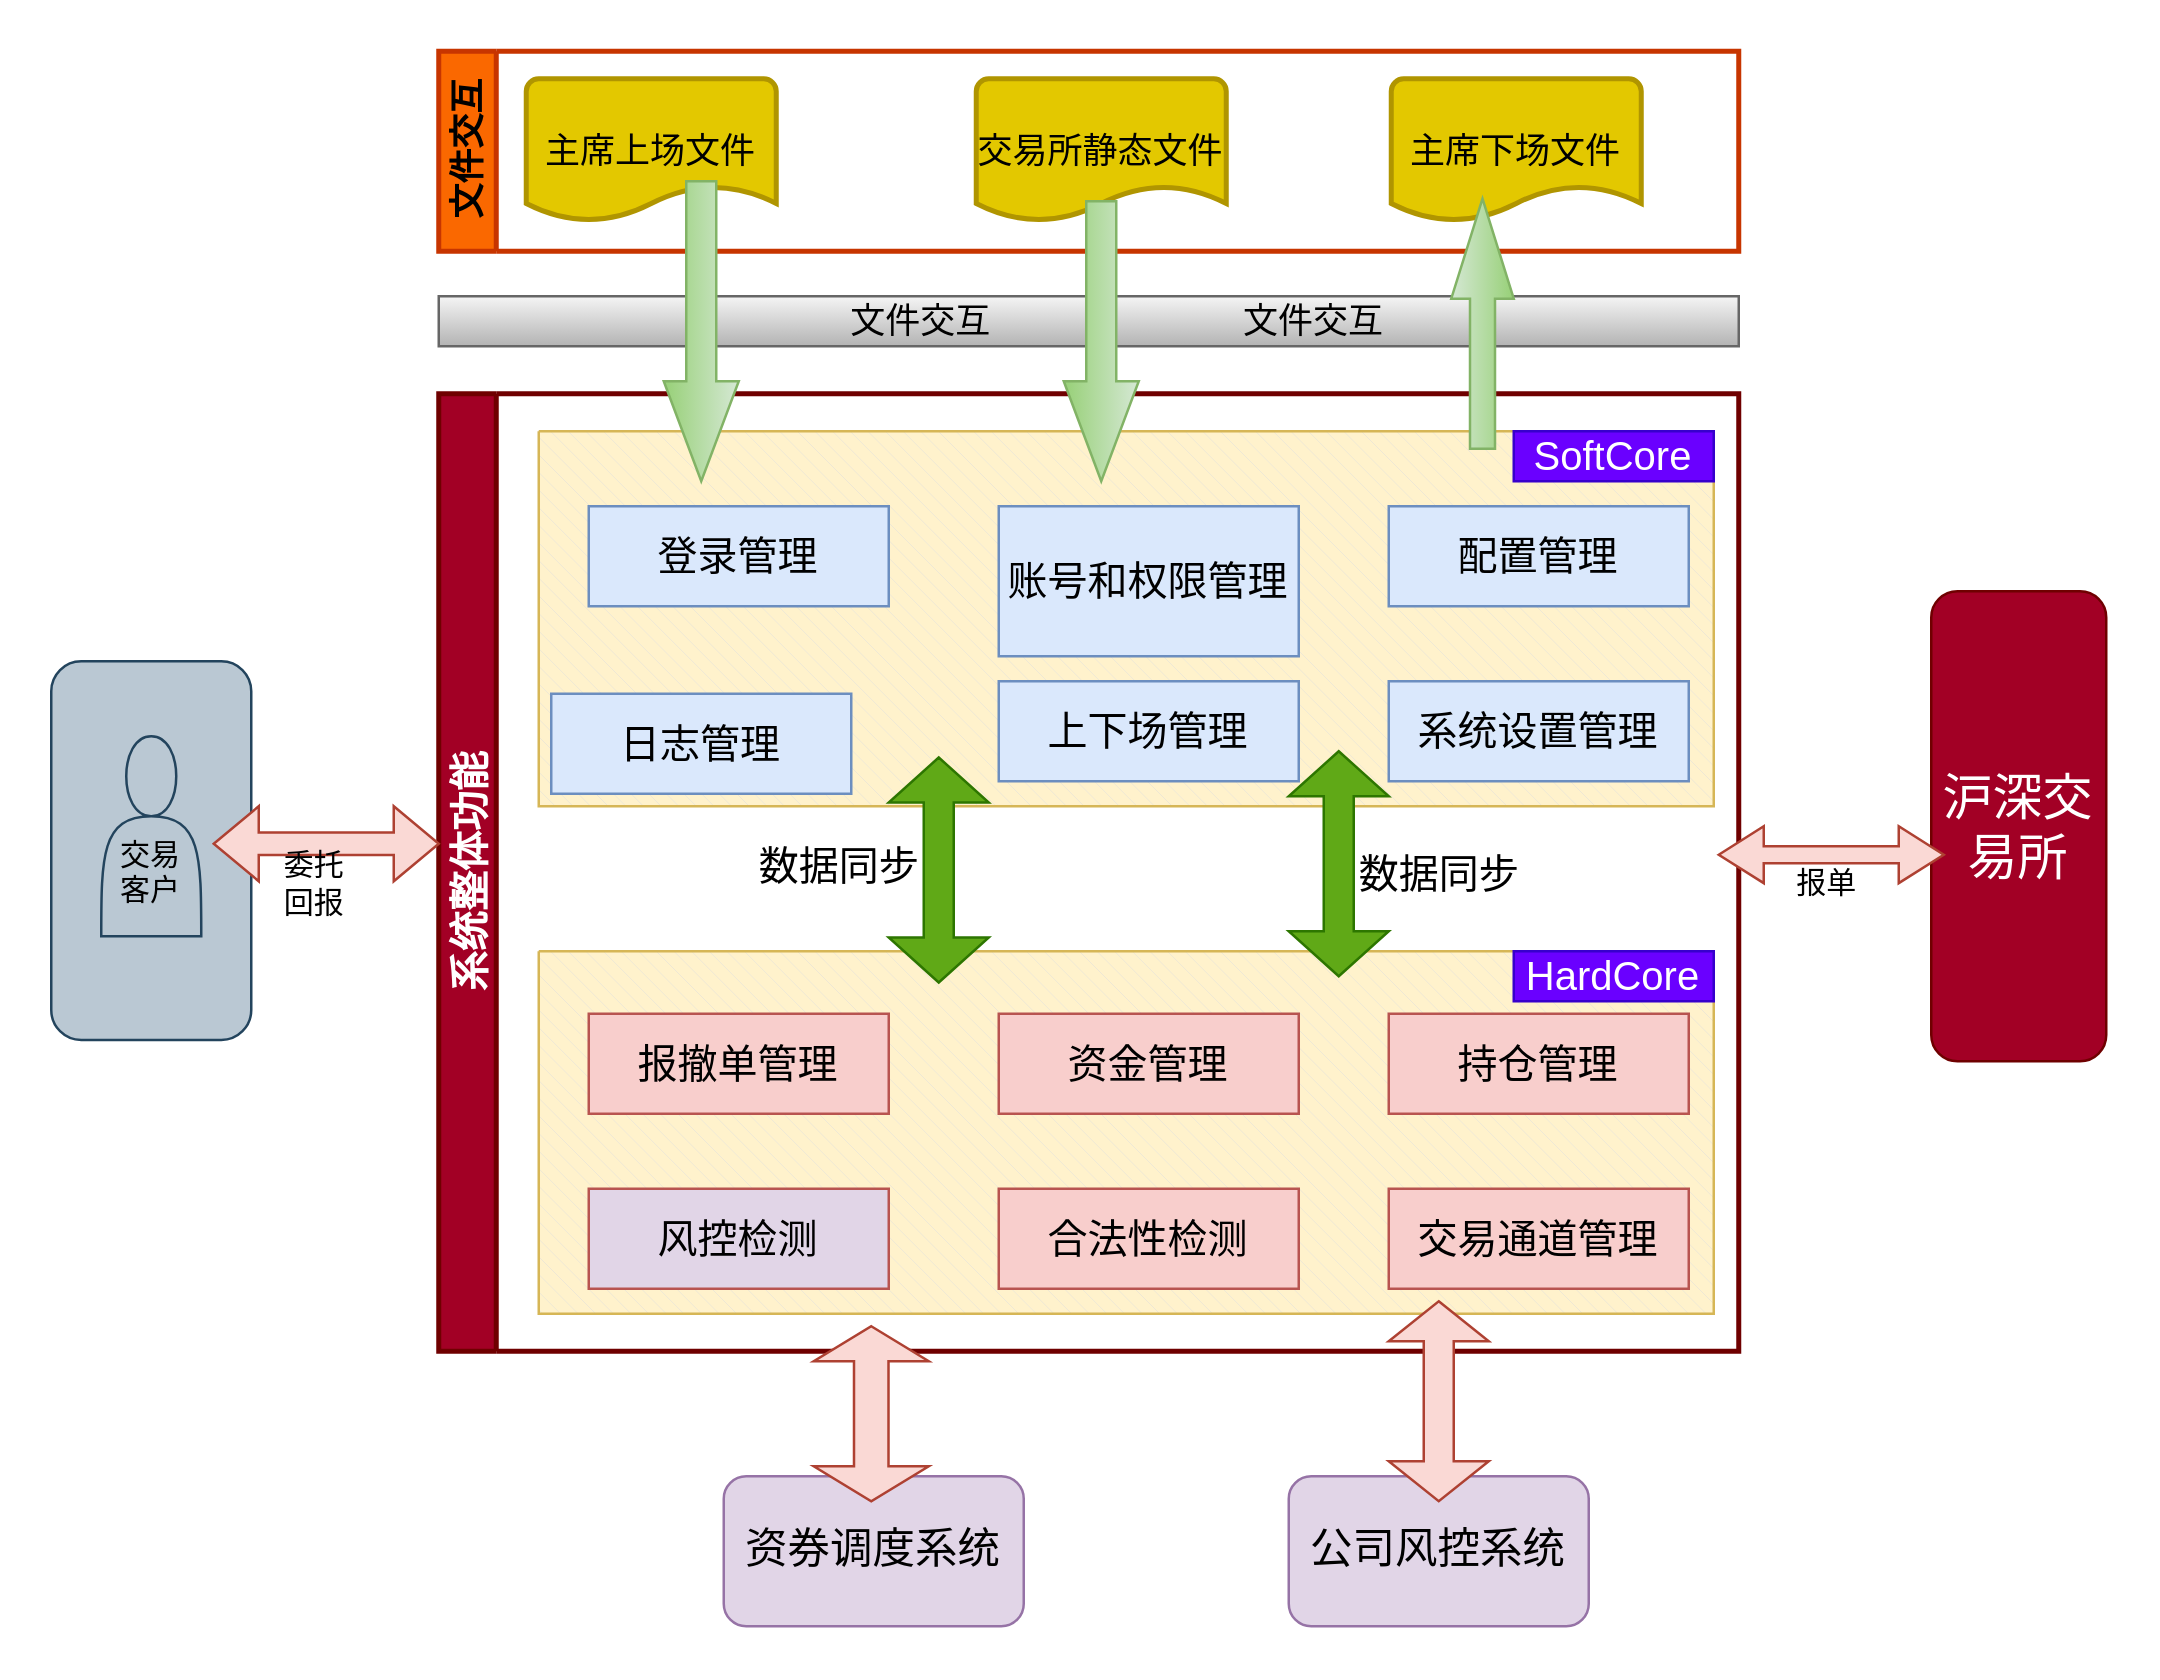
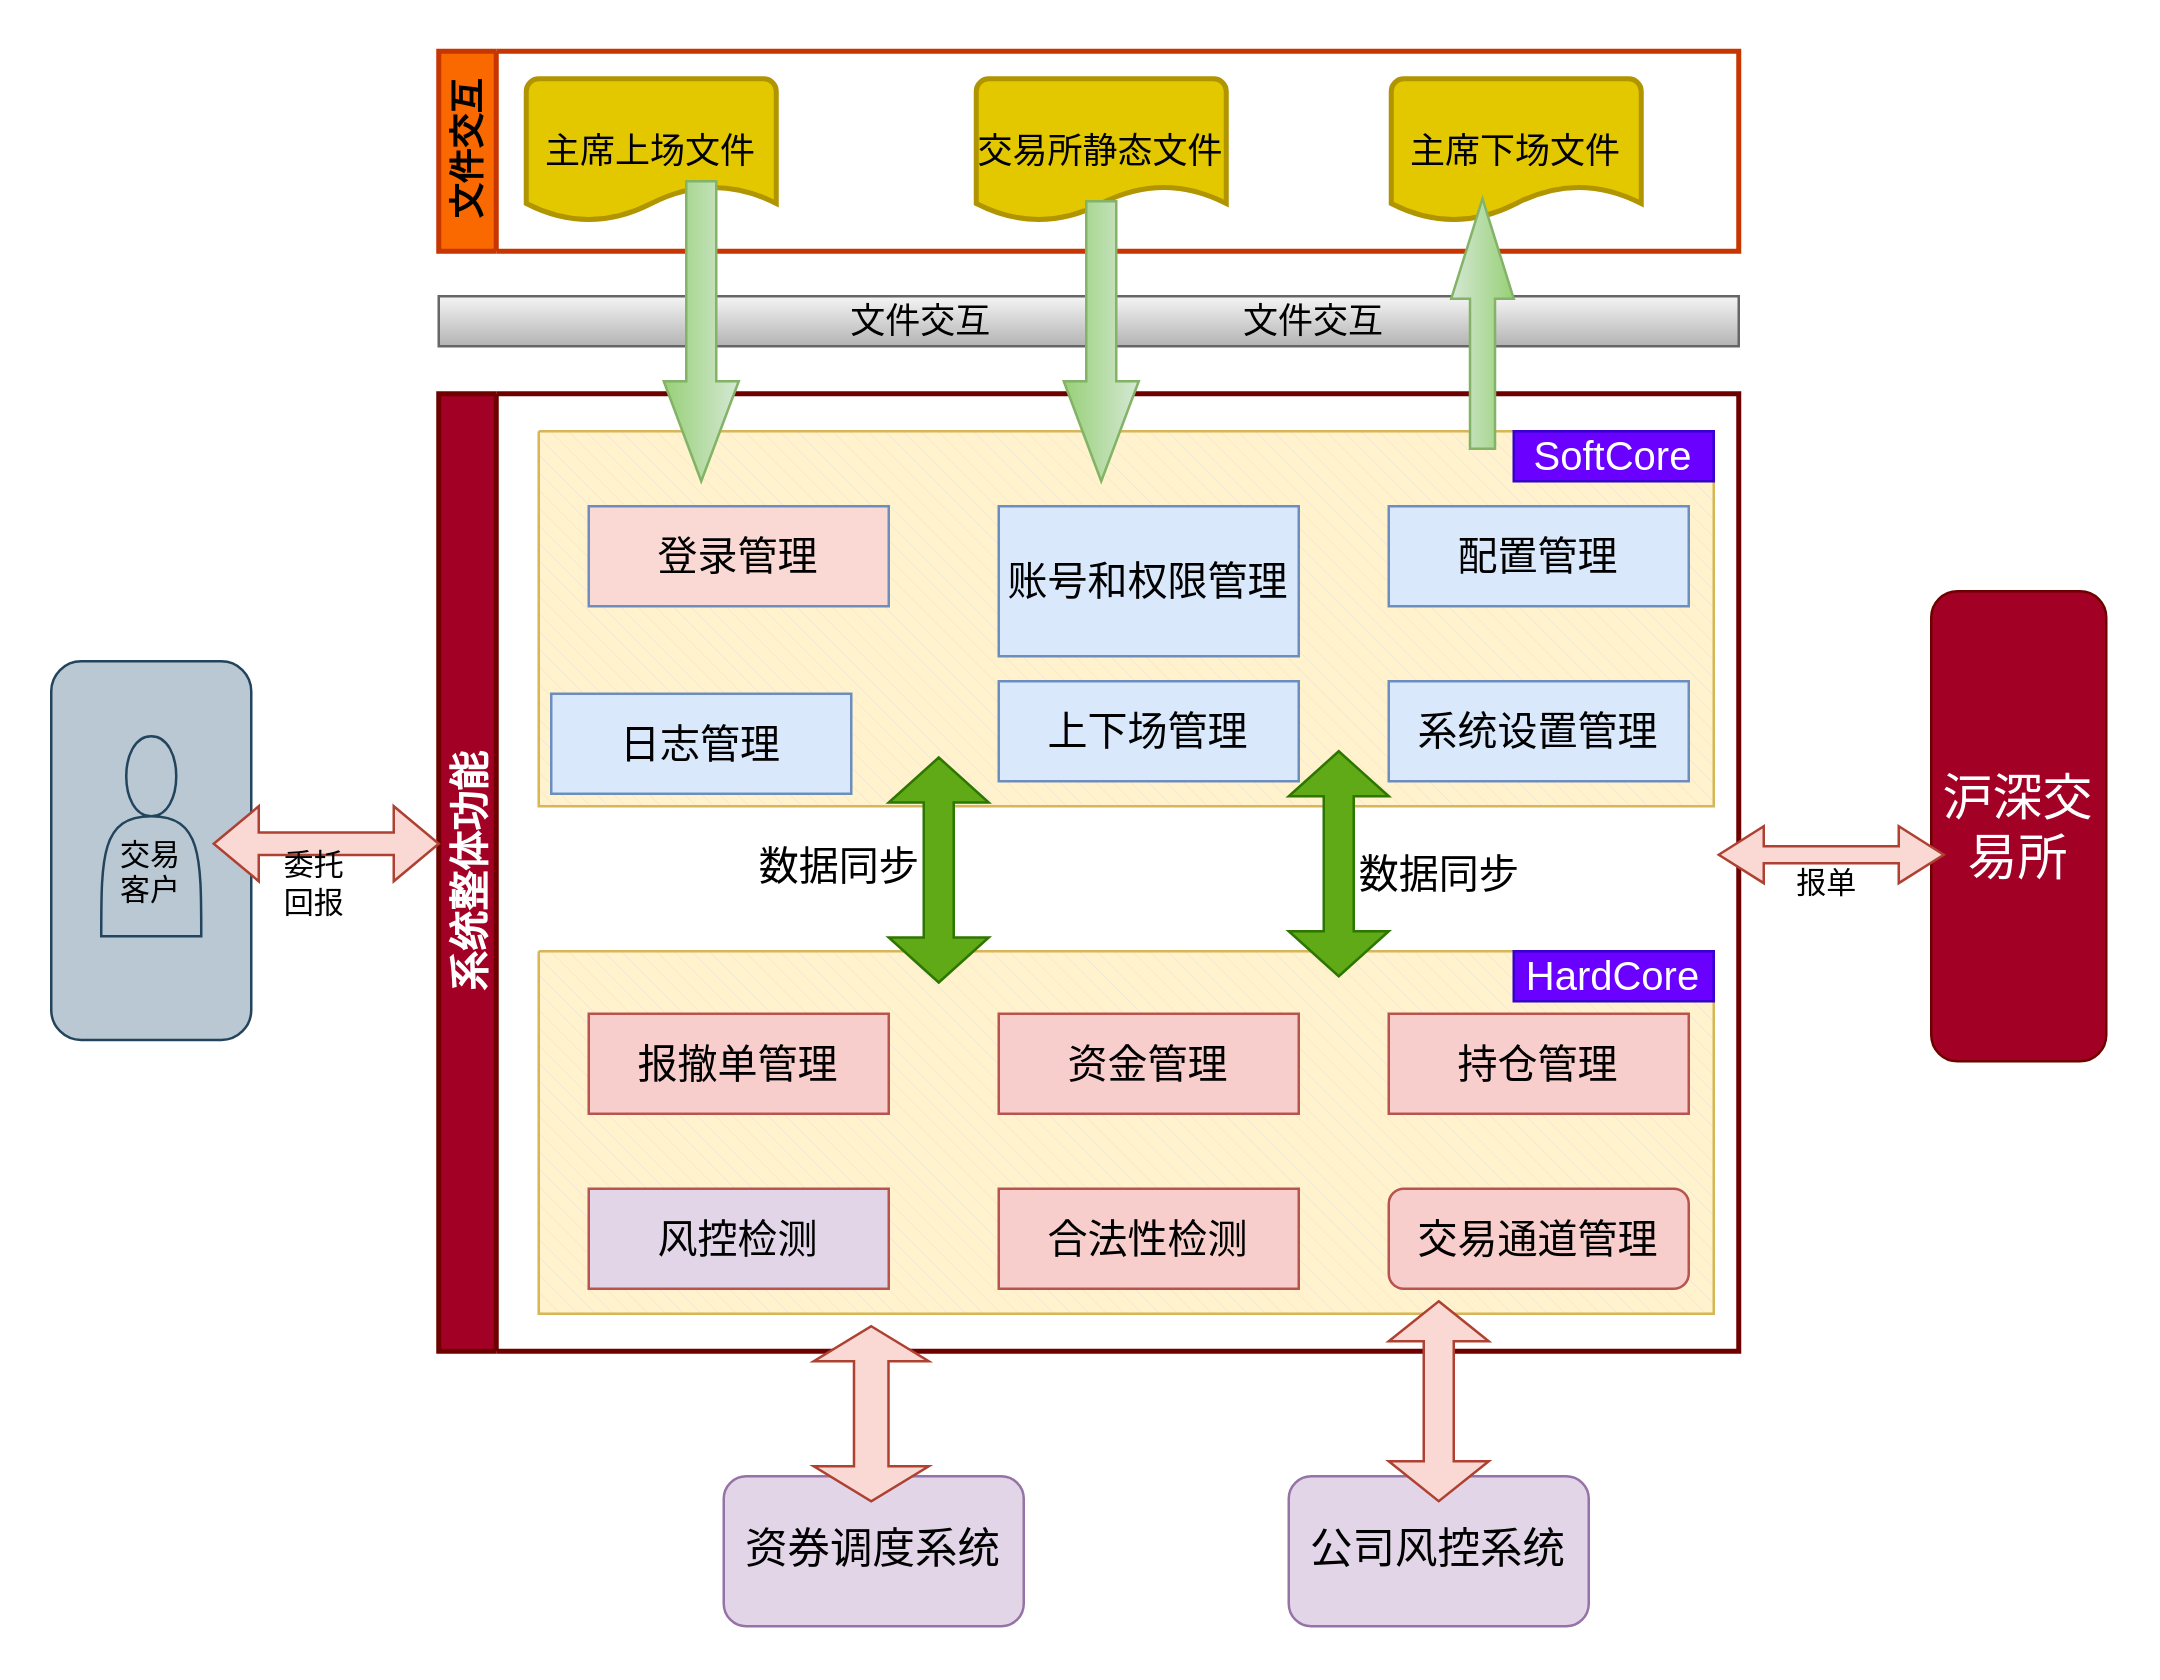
node "登录管理": fillcolor #dae8fc -> #fad9d5
node "交易通道管理": shape rectangle -> rounded rectangle
